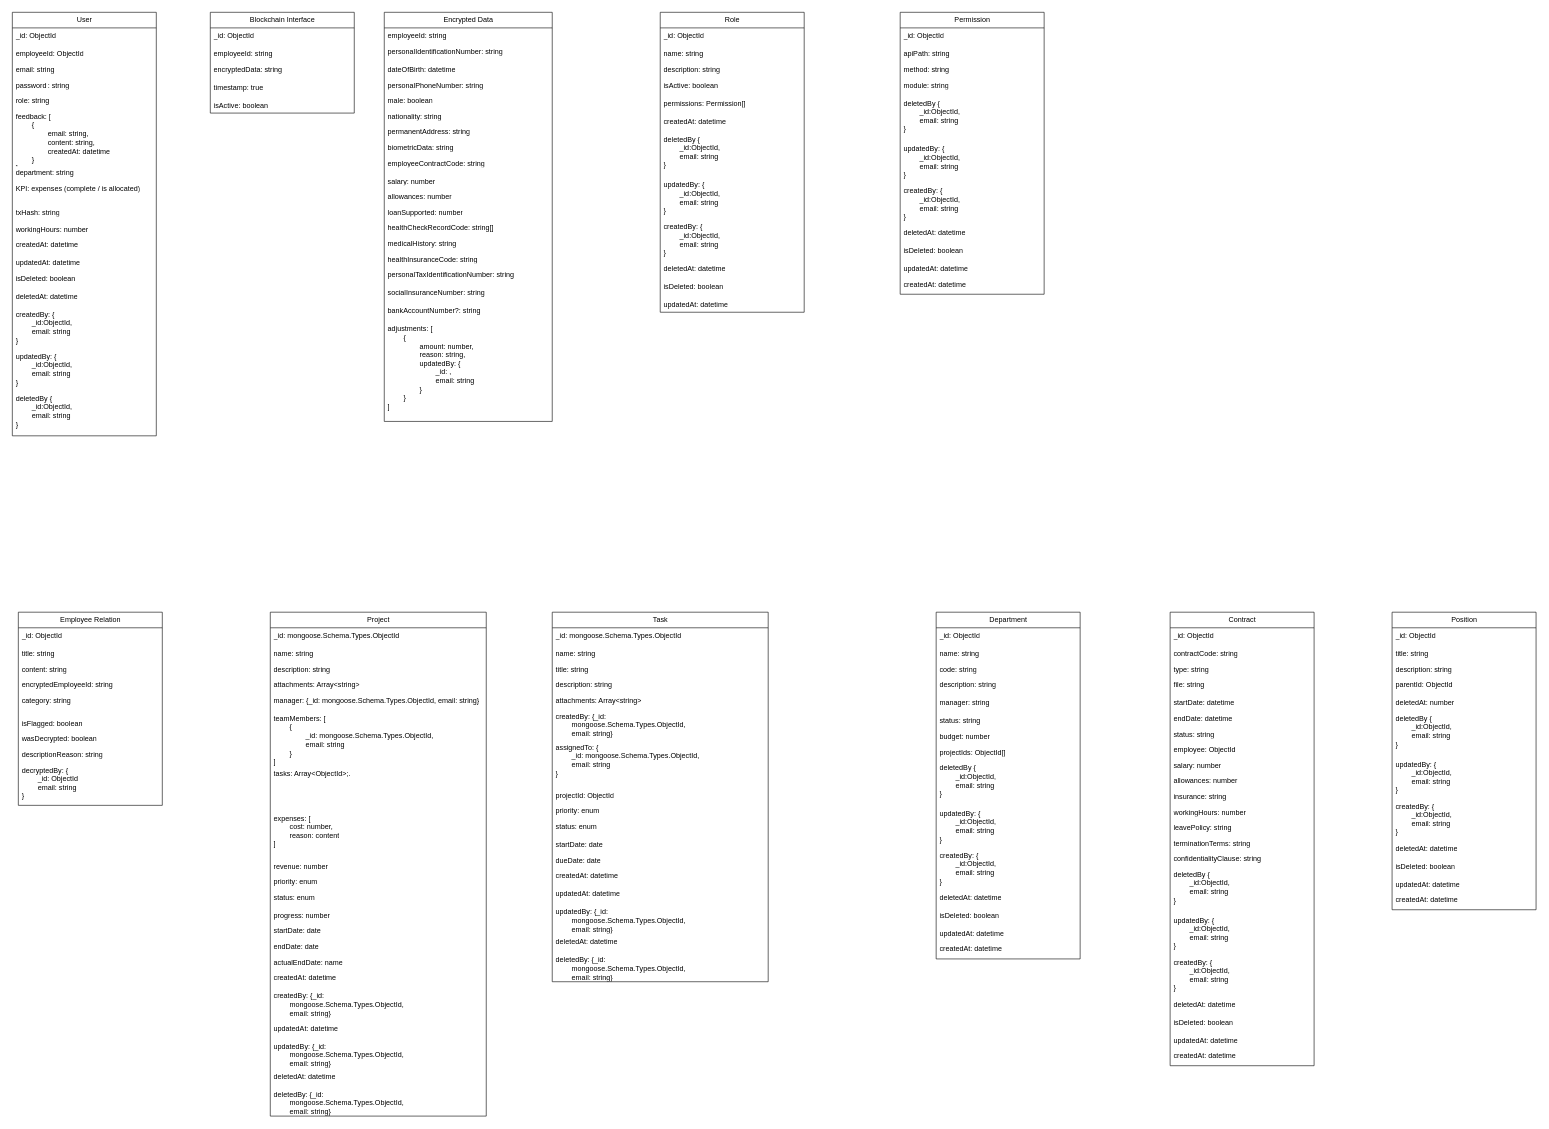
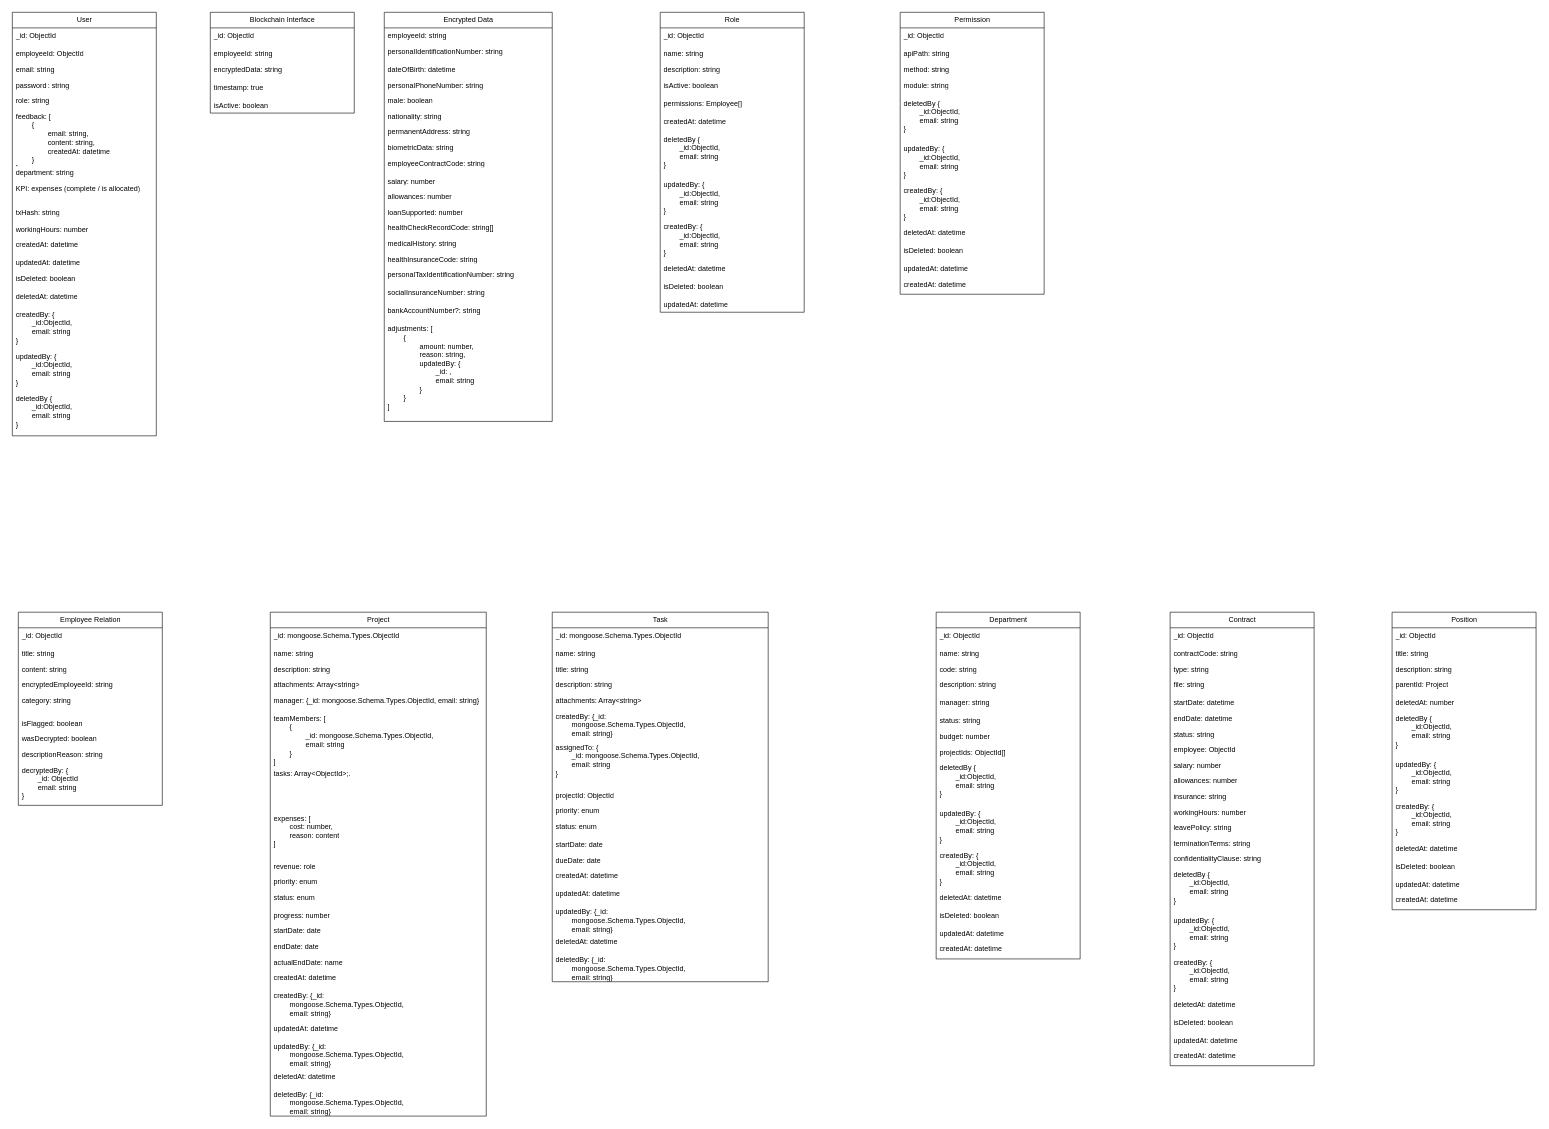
node "permissions: Permission[]": label "permissions: Permission[]" -> "permissions: Employee[]"
node "parentId: ObjectId": label "parentId: ObjectId" -> "parentId: Project"
node "revenue: number": label "revenue: number" -> "revenue: role"
